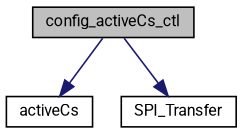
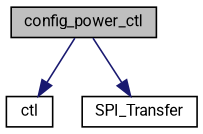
node "config_activeCs_ctl": label "config_activeCs_ctl" -> "config_power_ctl"
node "activeCs": label "activeCs" -> "ctl"
